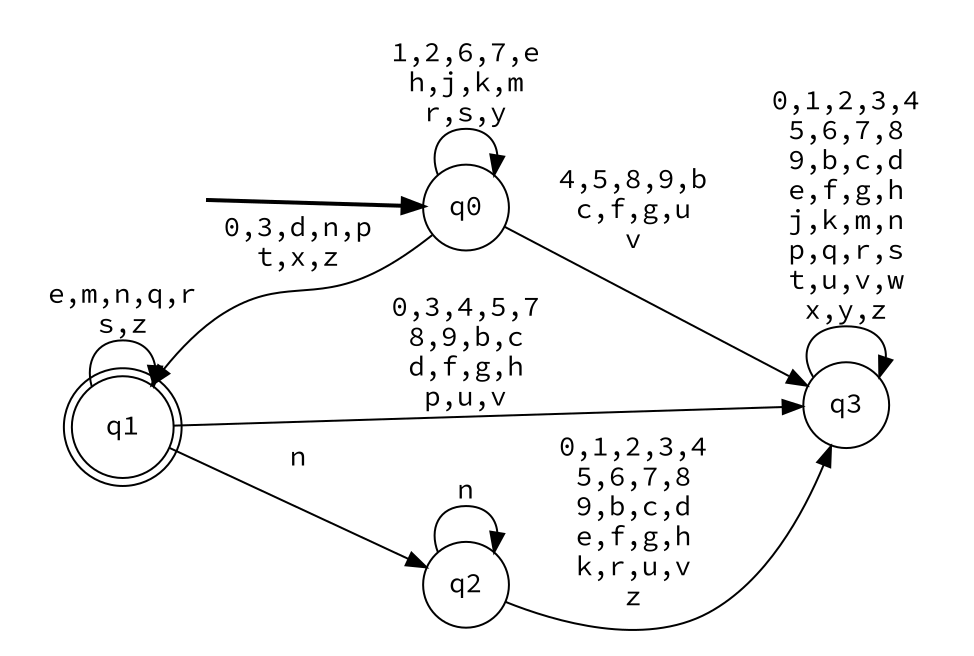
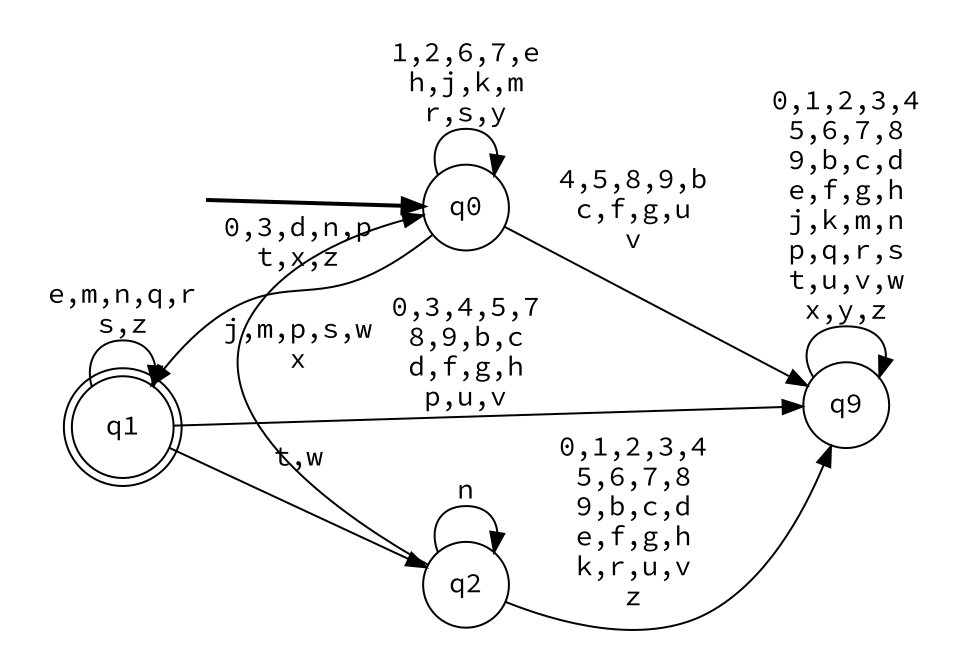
edge "q2" -> "q0": added, label "j,m,p,s,w x"
node "q3": label "q3" -> "q9"
edge "q1" -> "q2": label "n" -> "t,w"
